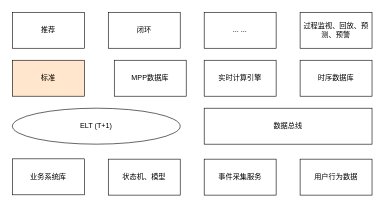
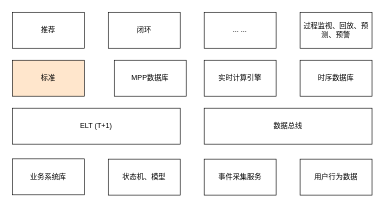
node "ELT (T+1)": shape ellipse -> rectangle
